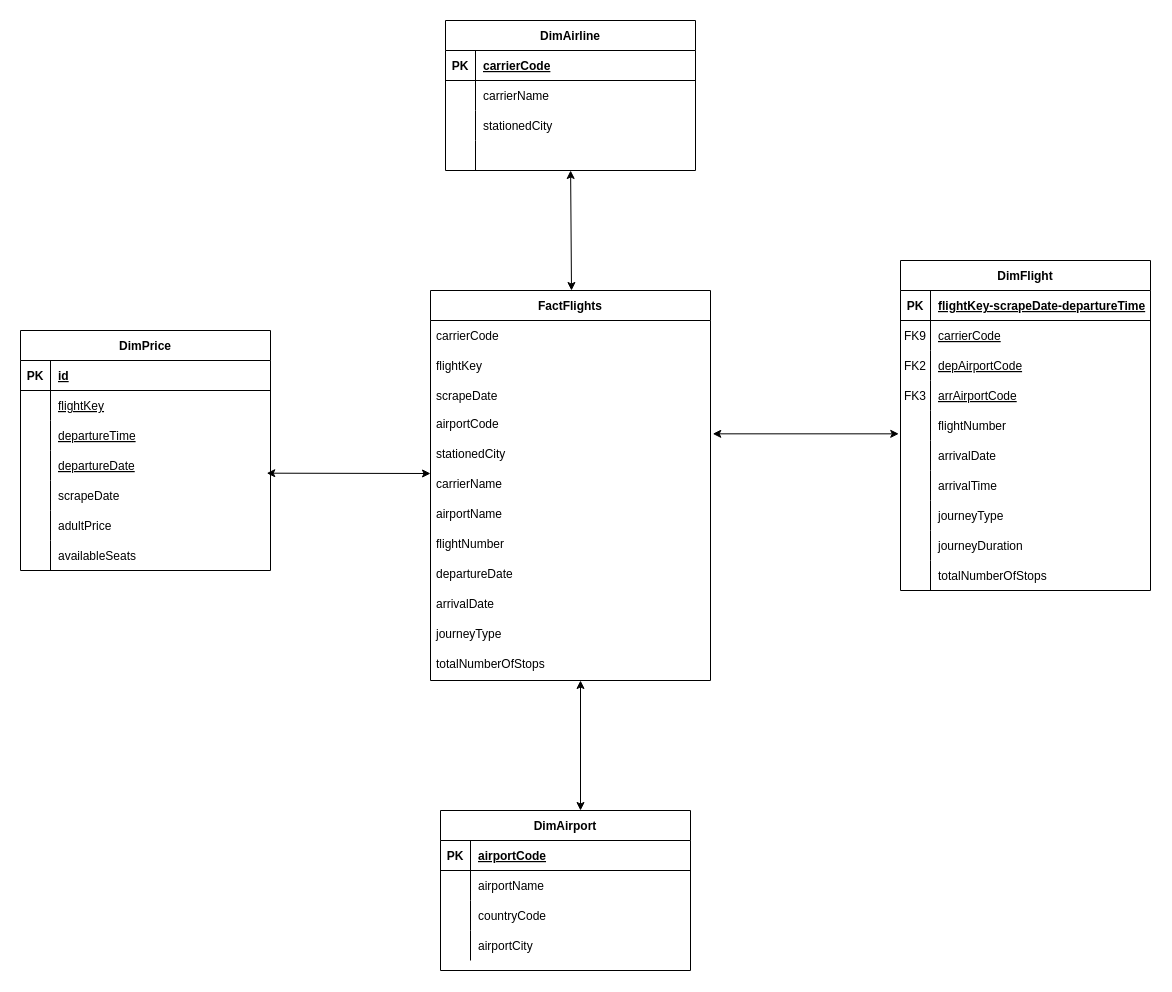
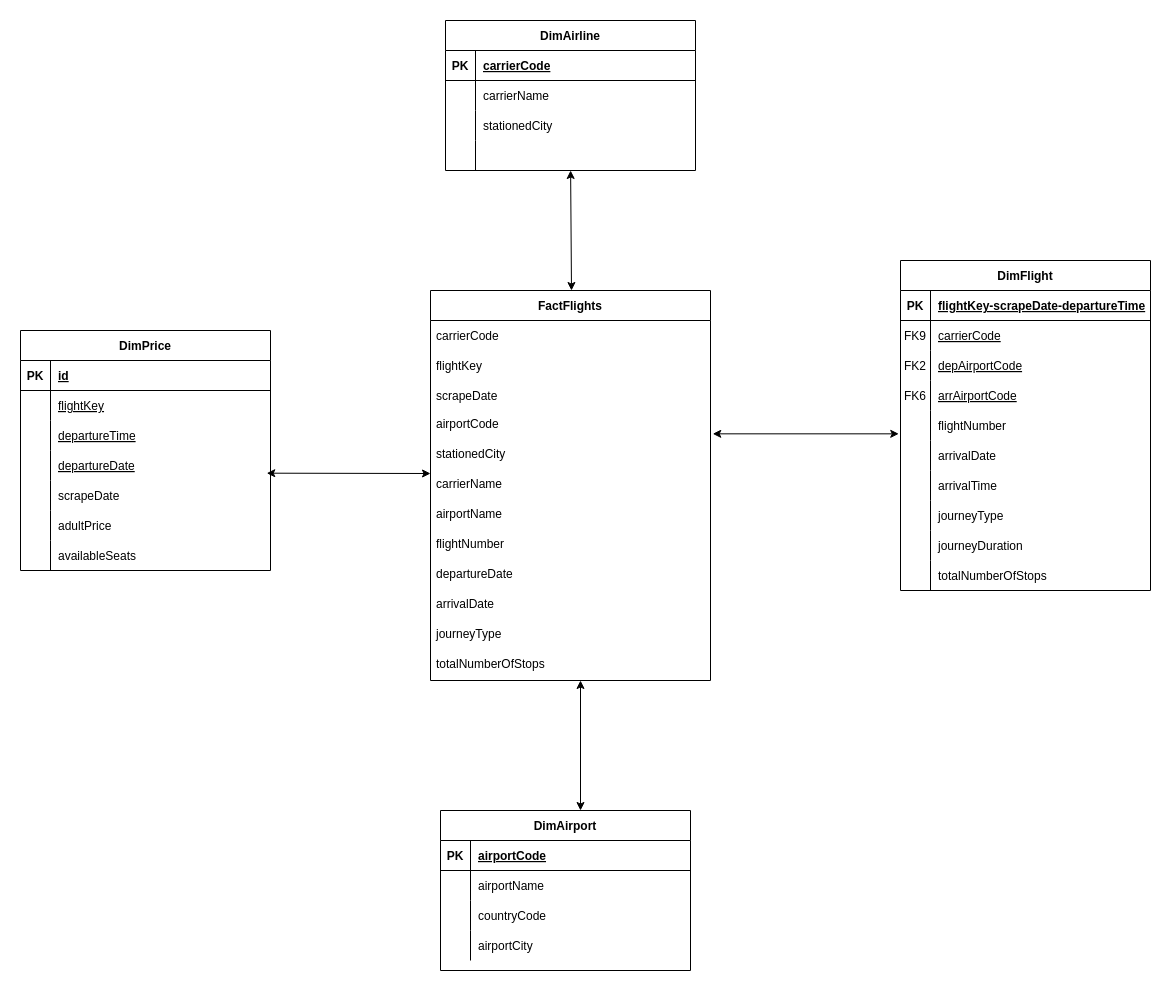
node "FK3": label "FK3" -> "FK6"
